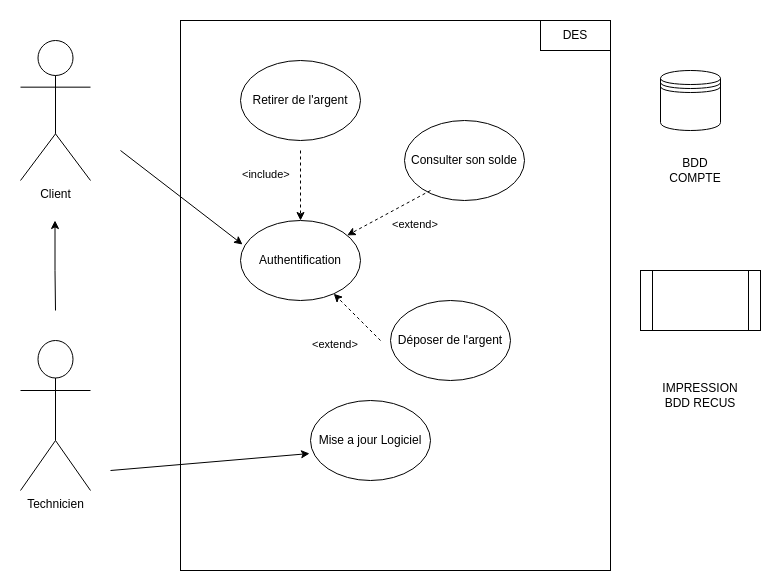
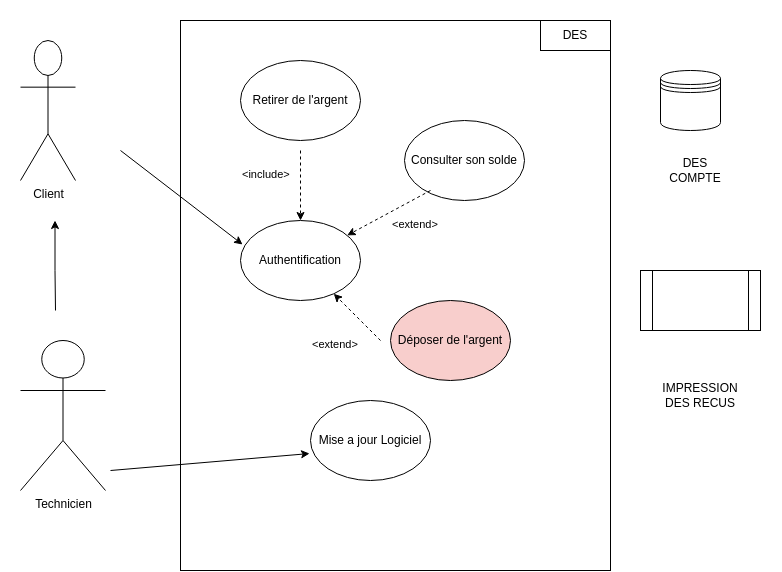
node "Client": size 70x140 -> 55x140
node "BDD COMPTE": label "BDD COMPTE" -> "DES COMPTE"
node "Déposer de l'argent": fillcolor #ffffff -> #f8cecc
node "IMPRESSION BDD RECUS": label "IMPRESSION BDD RECUS" -> "IMPRESSION DES RECUS"
node "Technicien": size 70x150 -> 85x150
